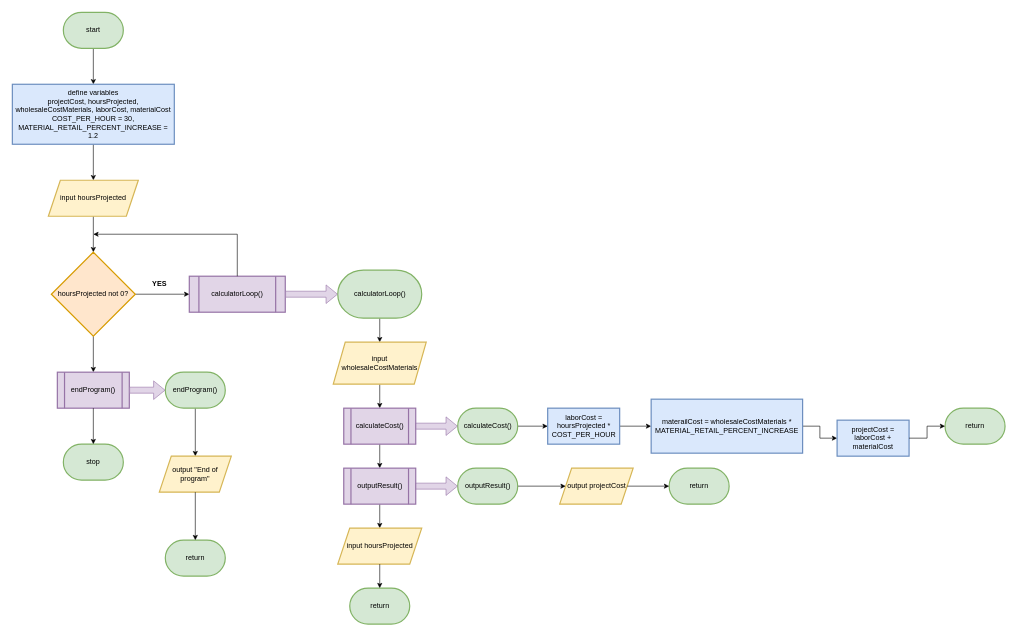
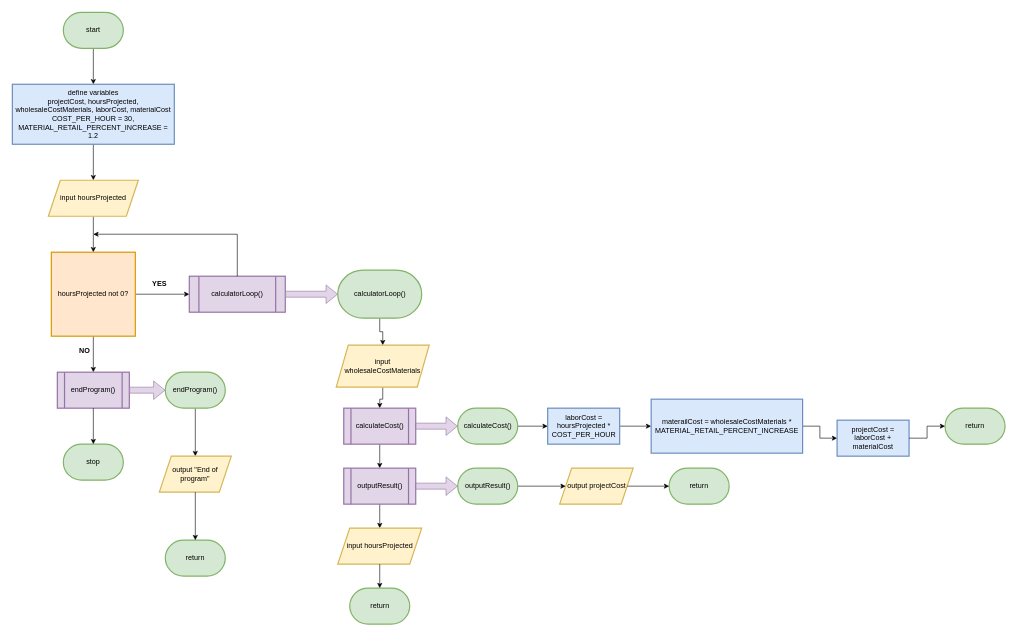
node "hoursProjected not 0?": shape diamond -> rectangle
node "NO": added
node "input wholesaleCostMaterials": moved (380, 363) -> (383, 366)
